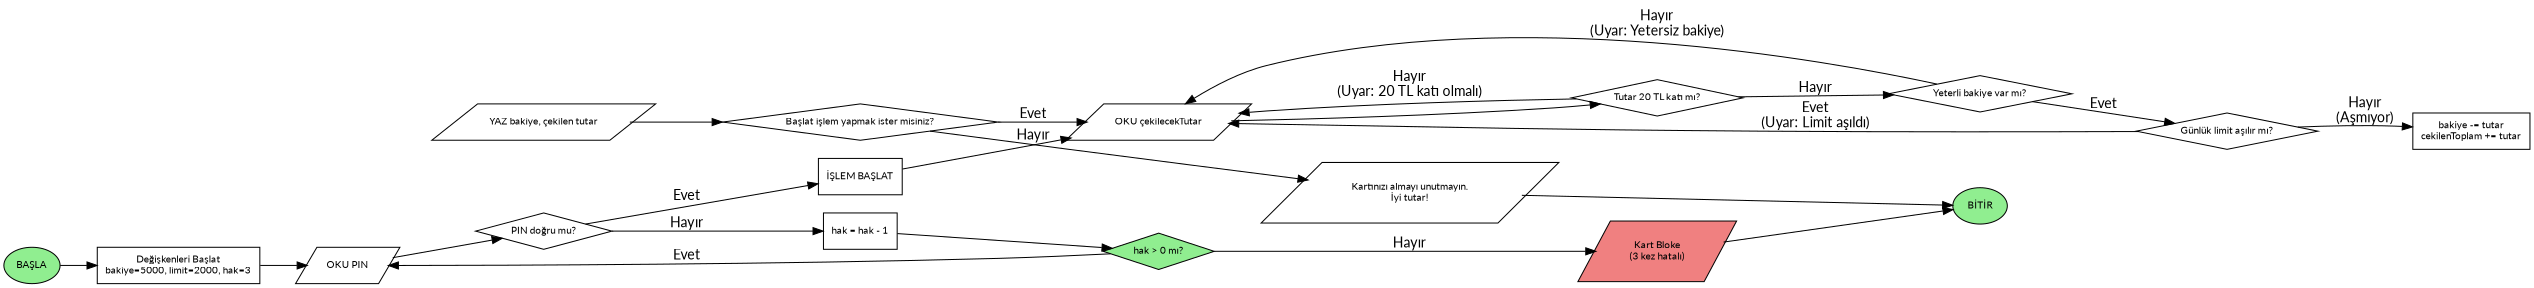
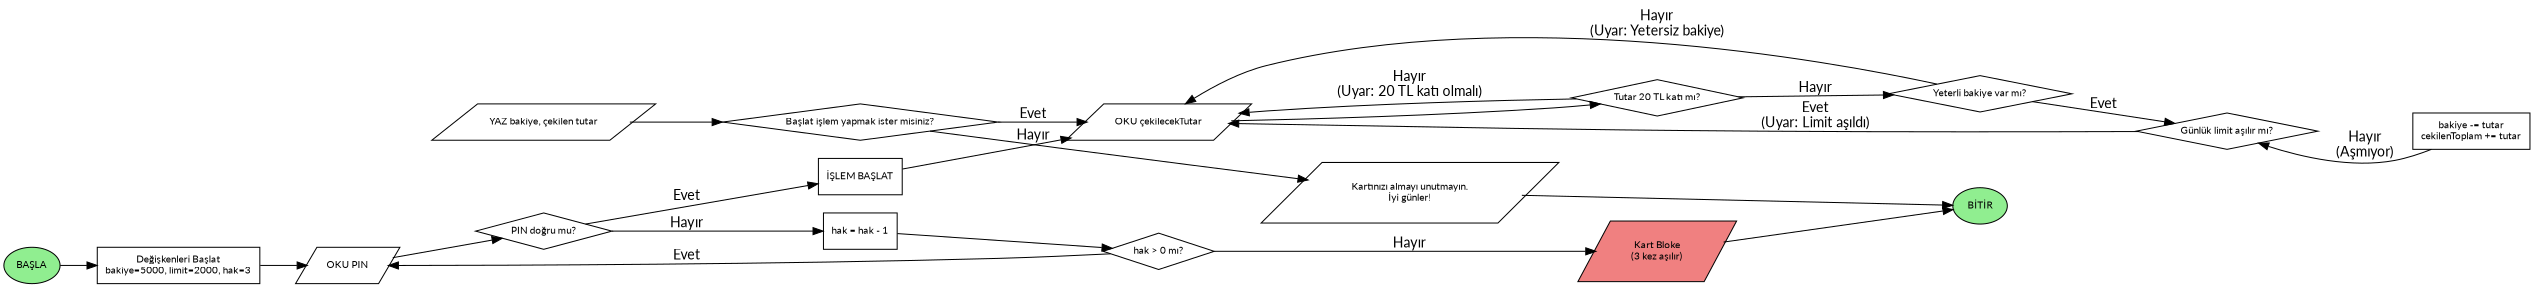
edge "Günlük limit aşılır mı?" -> "bakiye -= tutar cekilenToplam += tutar": reversed
node "Kartınızı almayı unutmayın. İyi tutar!": label "Kartınızı almayı unutmayın. İyi tutar!" -> "Kartınızı almayı unutmayın. İyi günler!"
node "hak > 0 mı?": fillcolor lightgreen -> white
node "Kart Bloke (3 kez hatalı)": label "Kart Bloke (3 kez hatalı)" -> "Kart Bloke (3 kez aşılır)"
